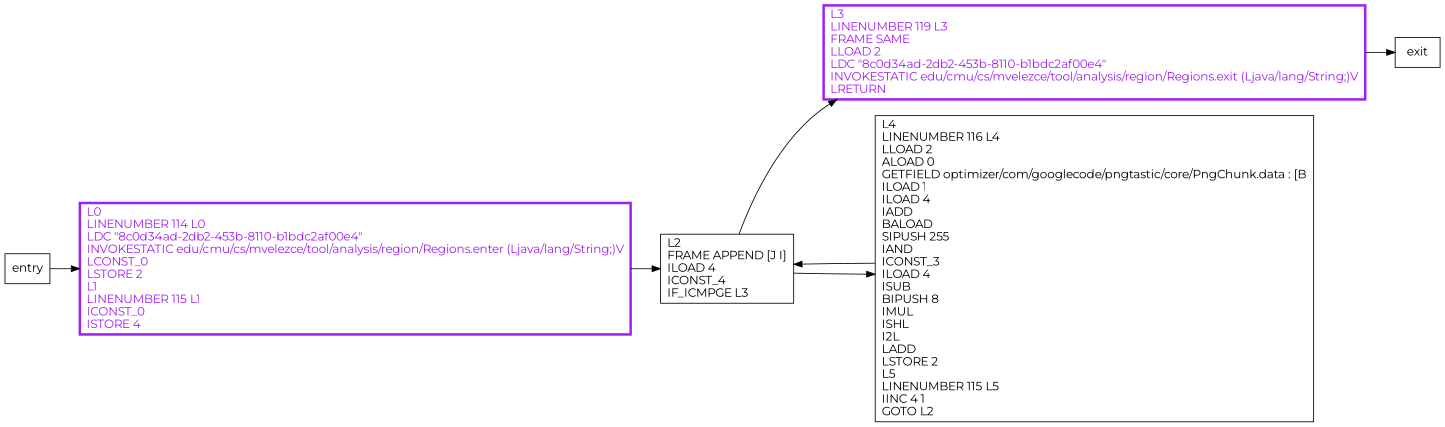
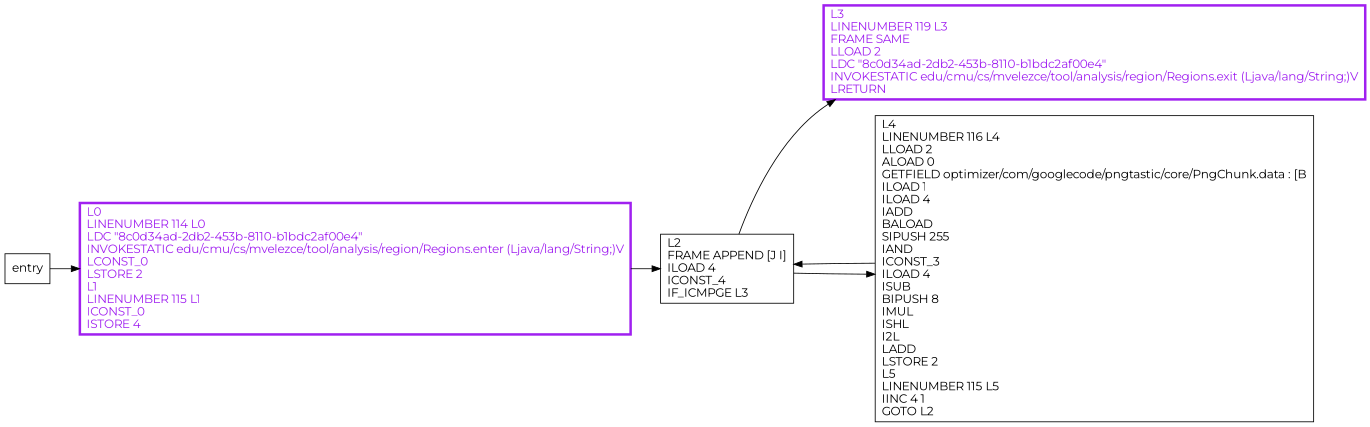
node "exit": removed
